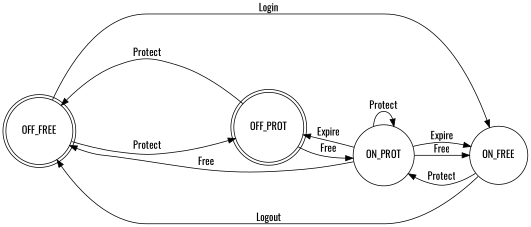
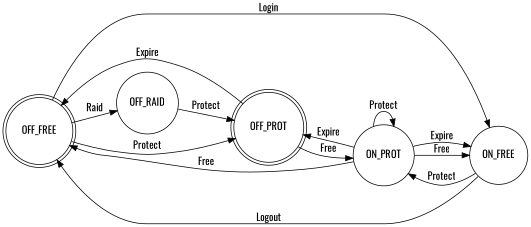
edge "OFF_PROT" -> "OFF_FREE": label "Protect" -> "Expire"
node "OFF_RAID": added
